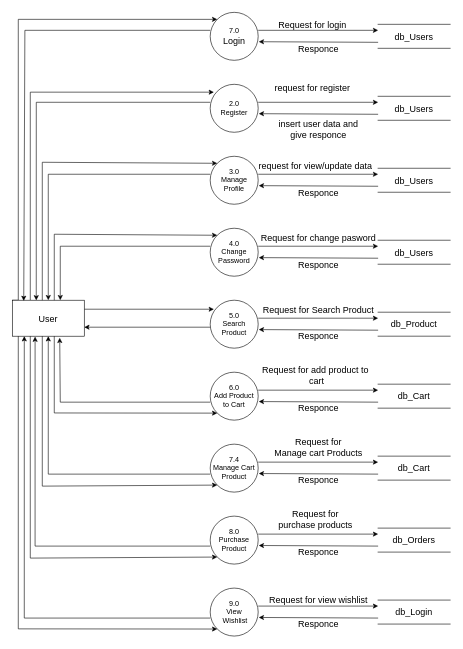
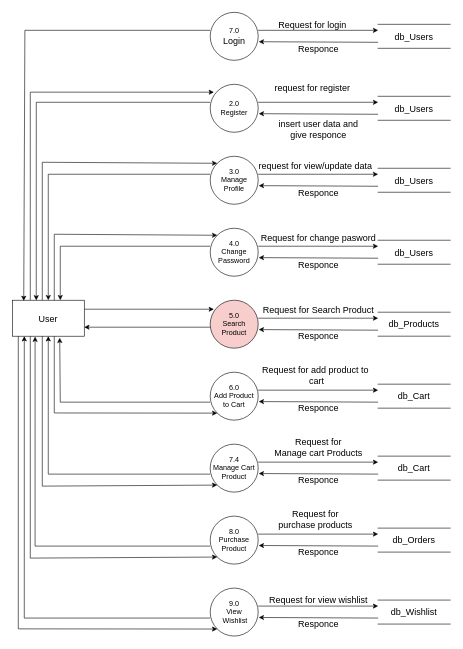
edge "User" -> "7.0 Login": removed
node "5.0 Search Product": fillcolor #ffffff -> #f8cecc
node "db_Product": label "db_Product" -> "db_Products"
node "db_Login": label "db_Login" -> "db_Wishlist"
